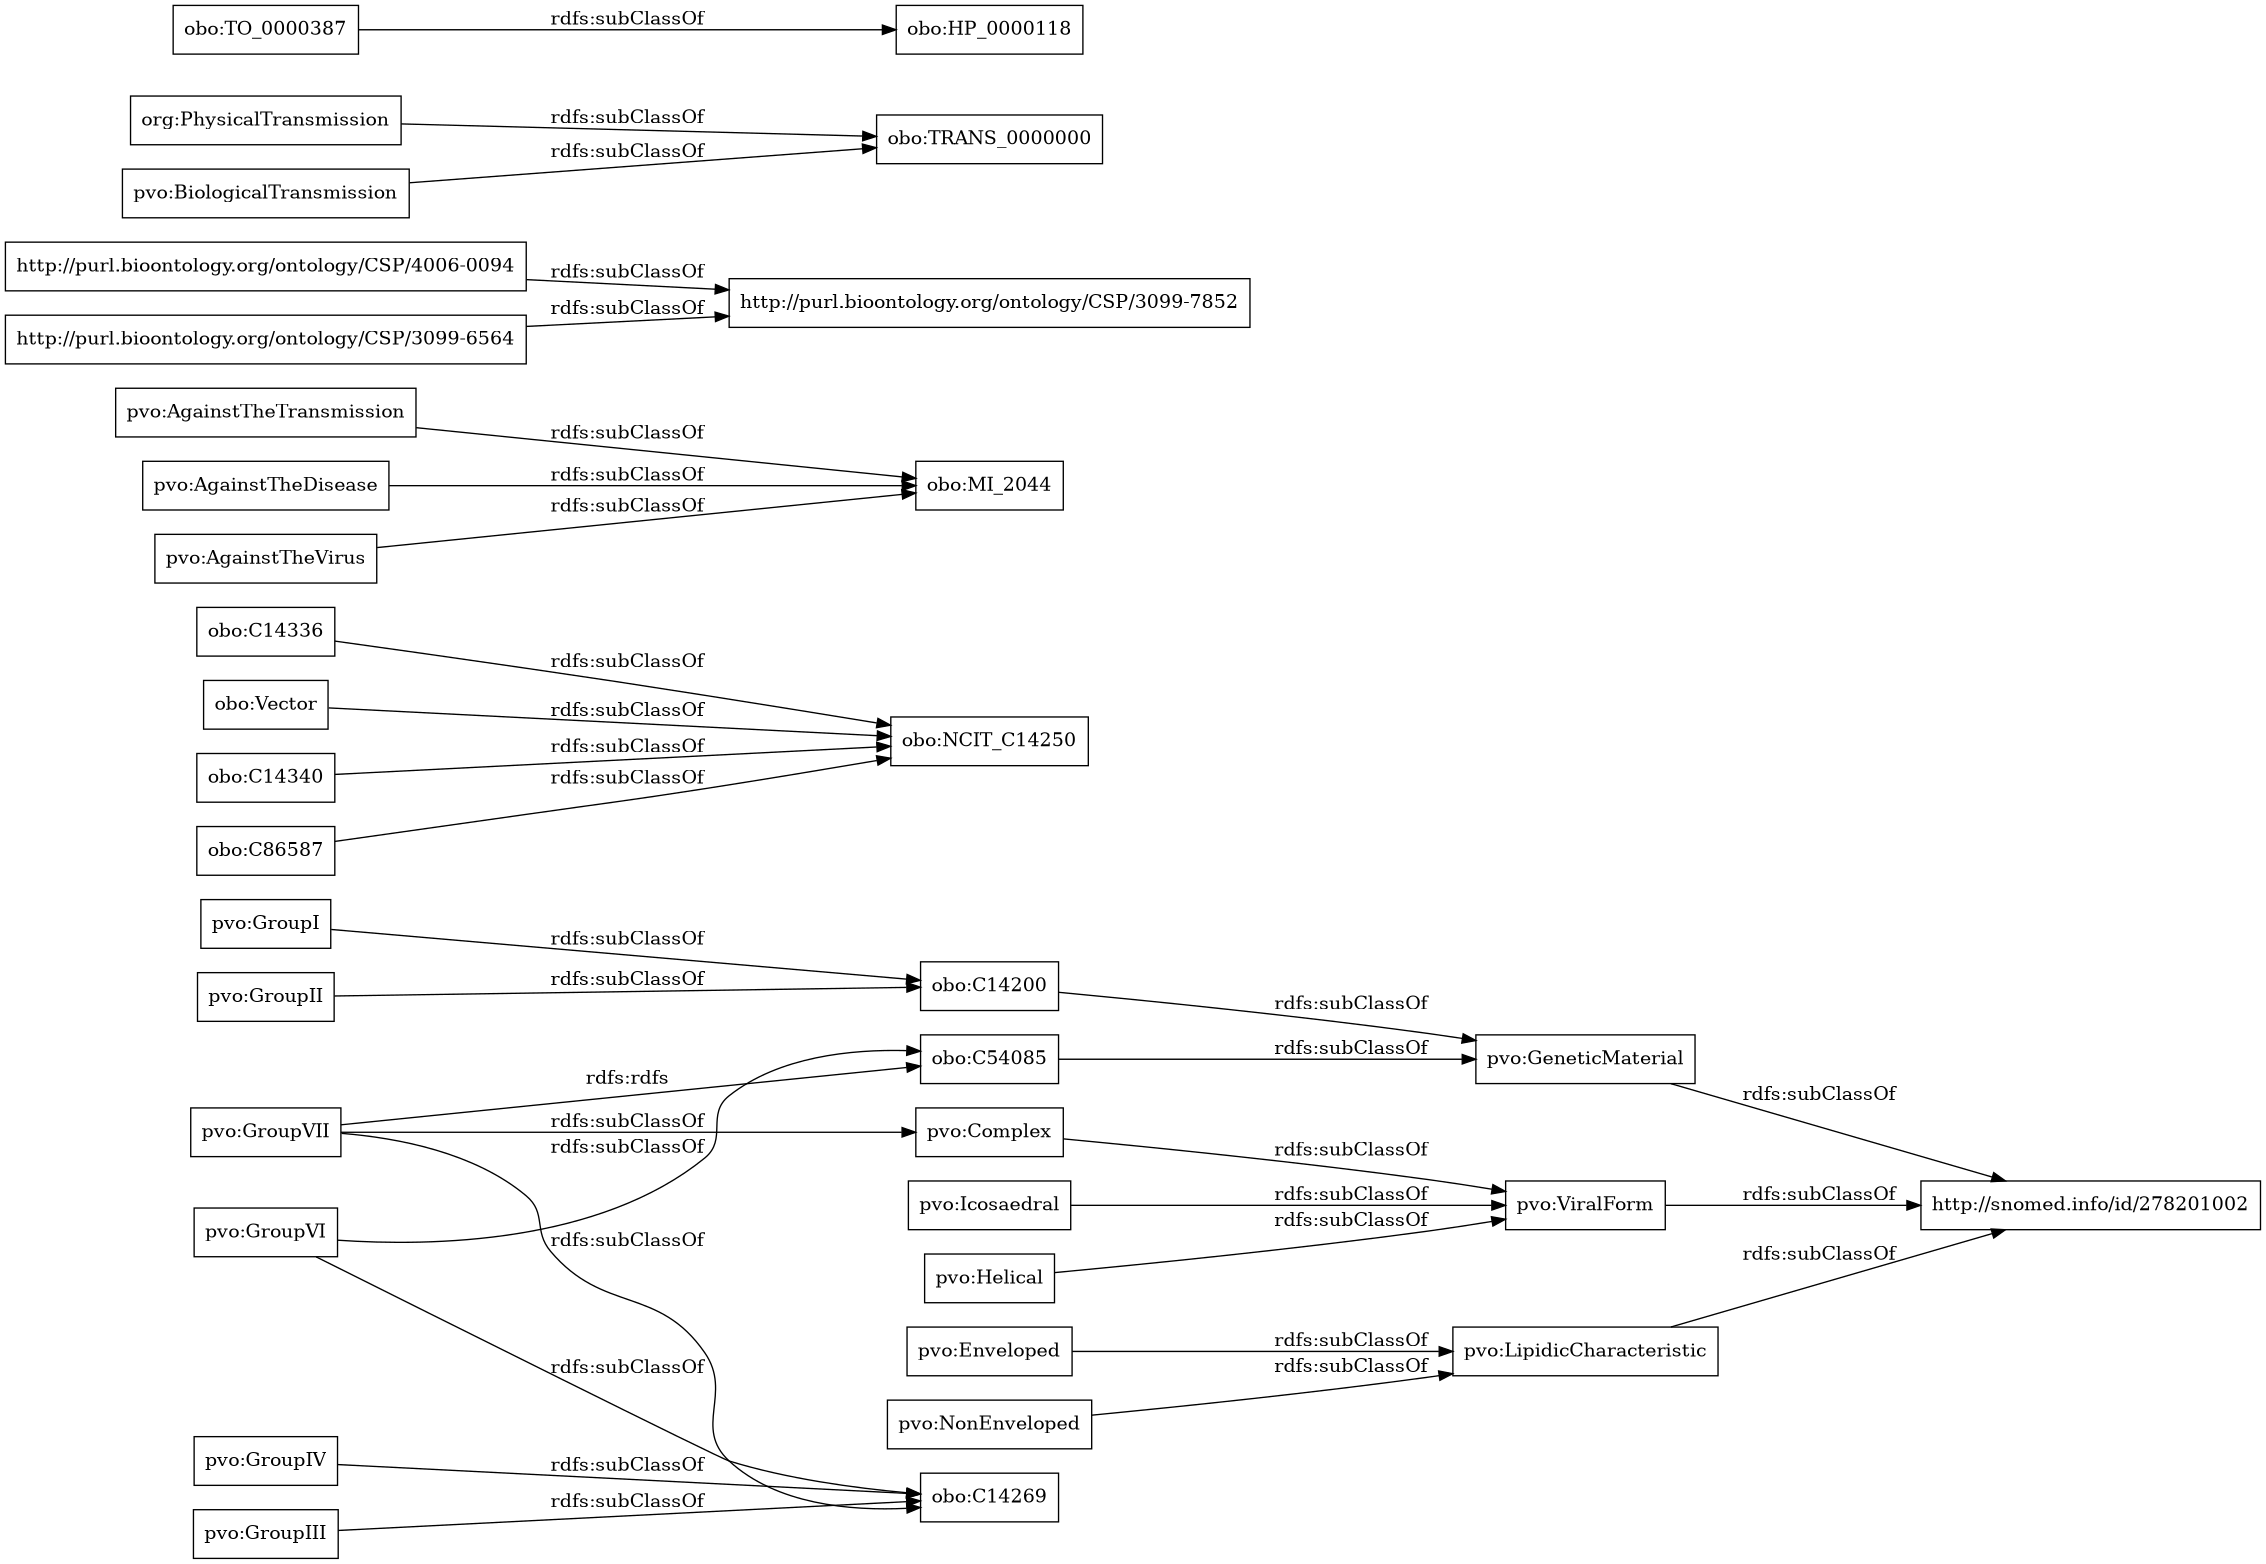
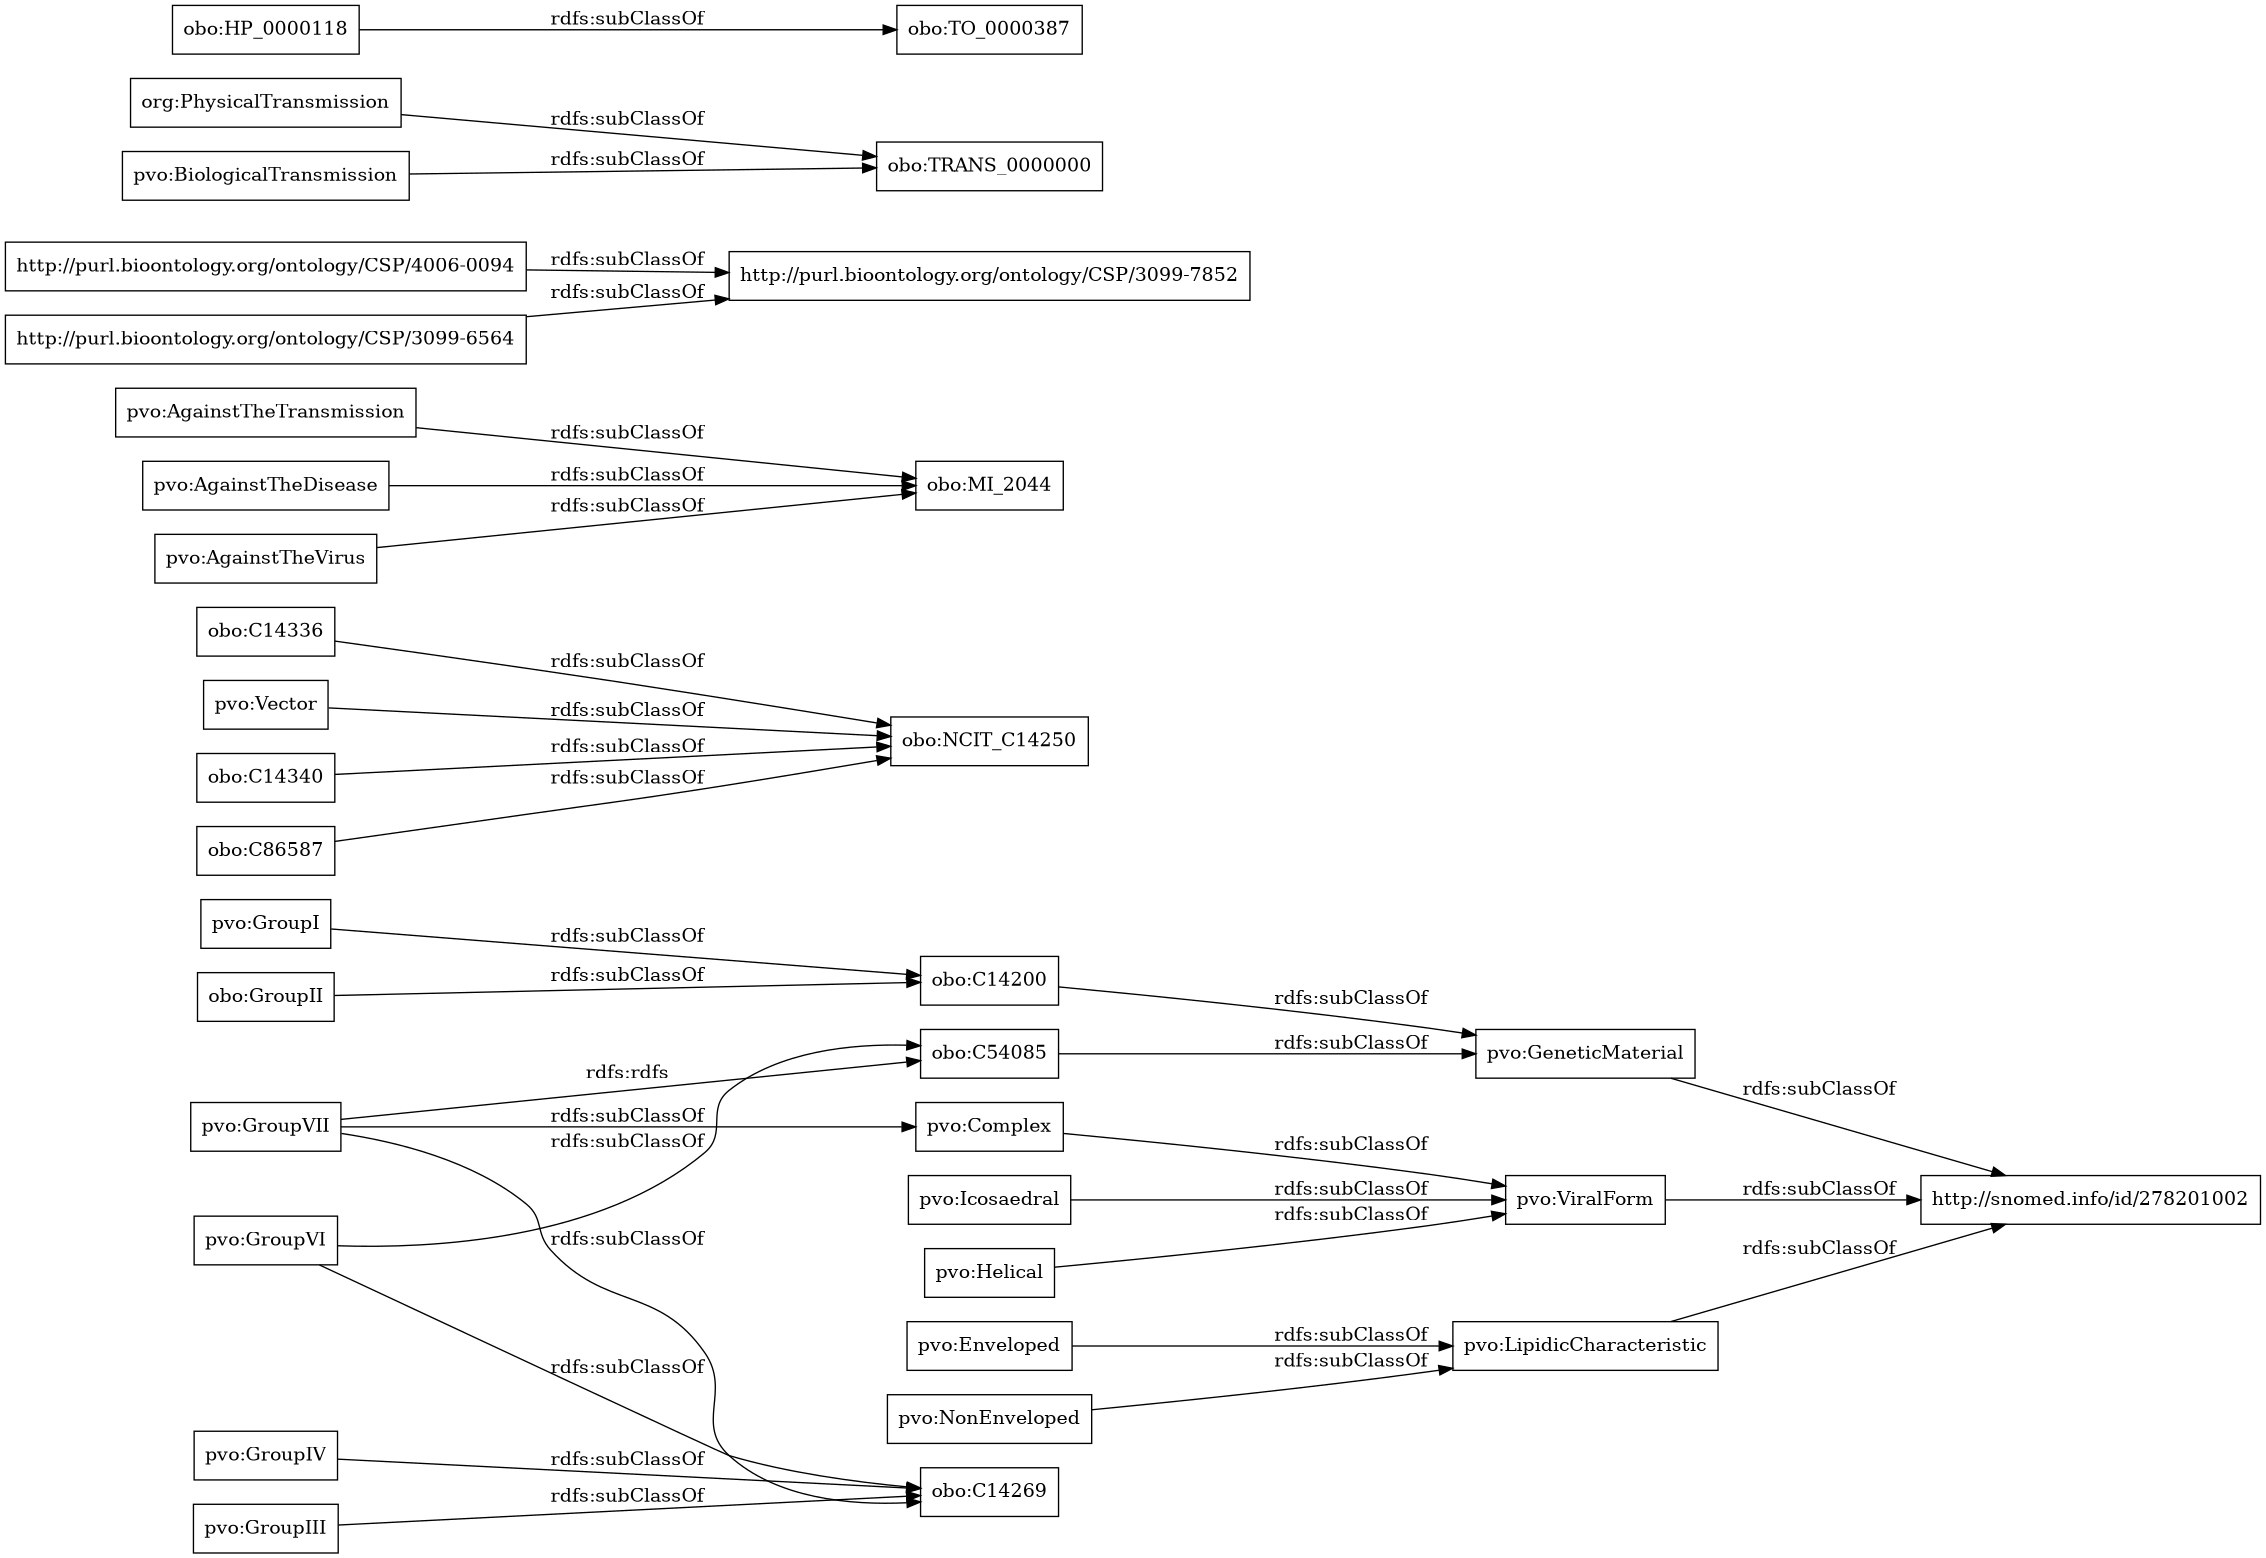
edge "obo:TO_0000387" -> "obo:HP_0000118": reversed
node "obo:Vector": label "obo:Vector" -> "pvo:Vector"
node "pvo:GroupII": label "pvo:GroupII" -> "obo:GroupII"
